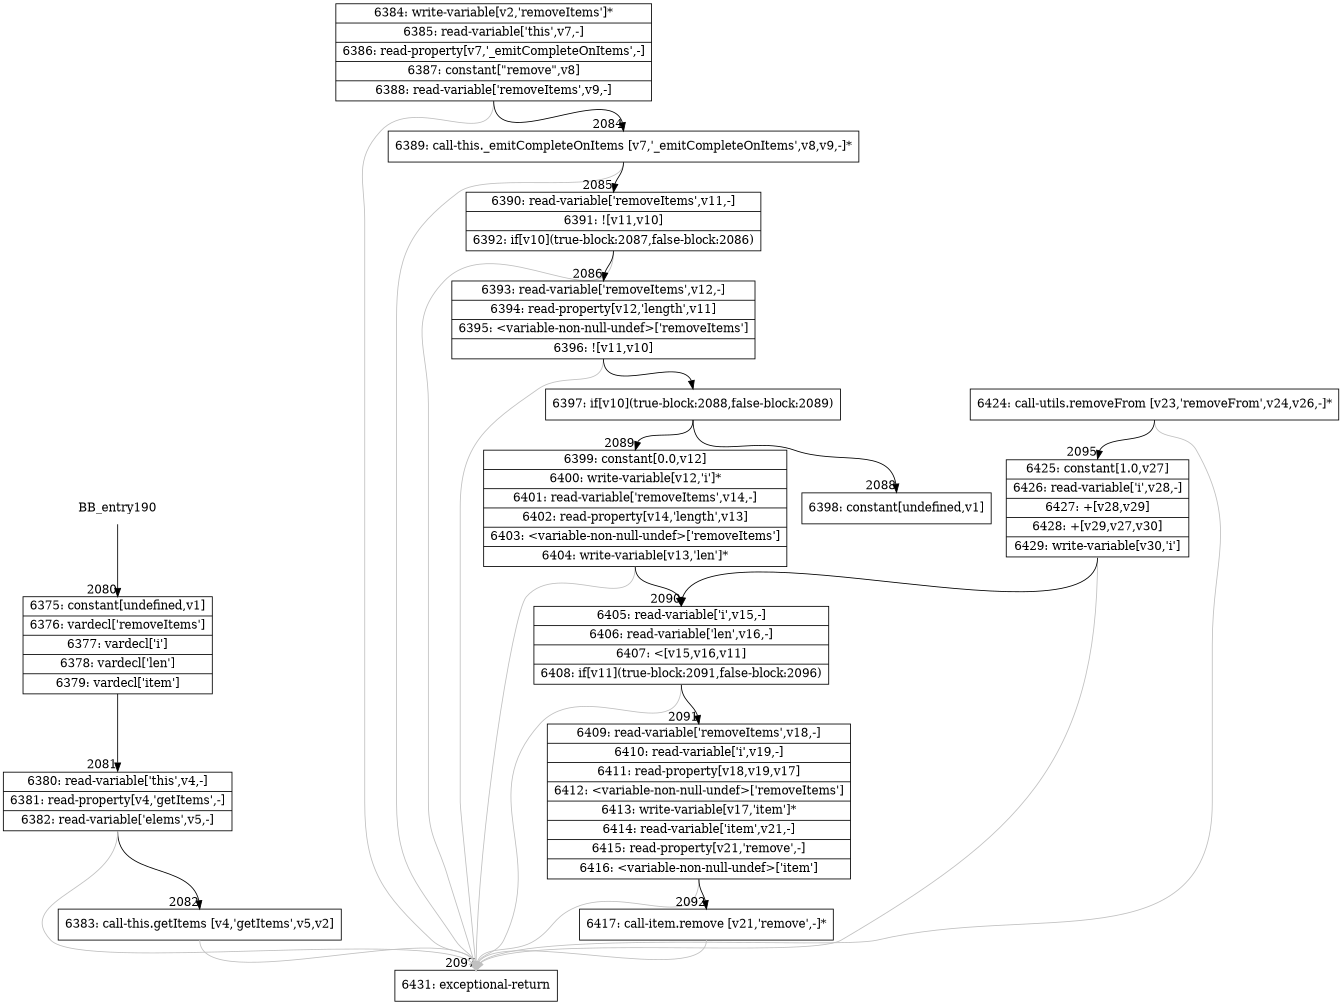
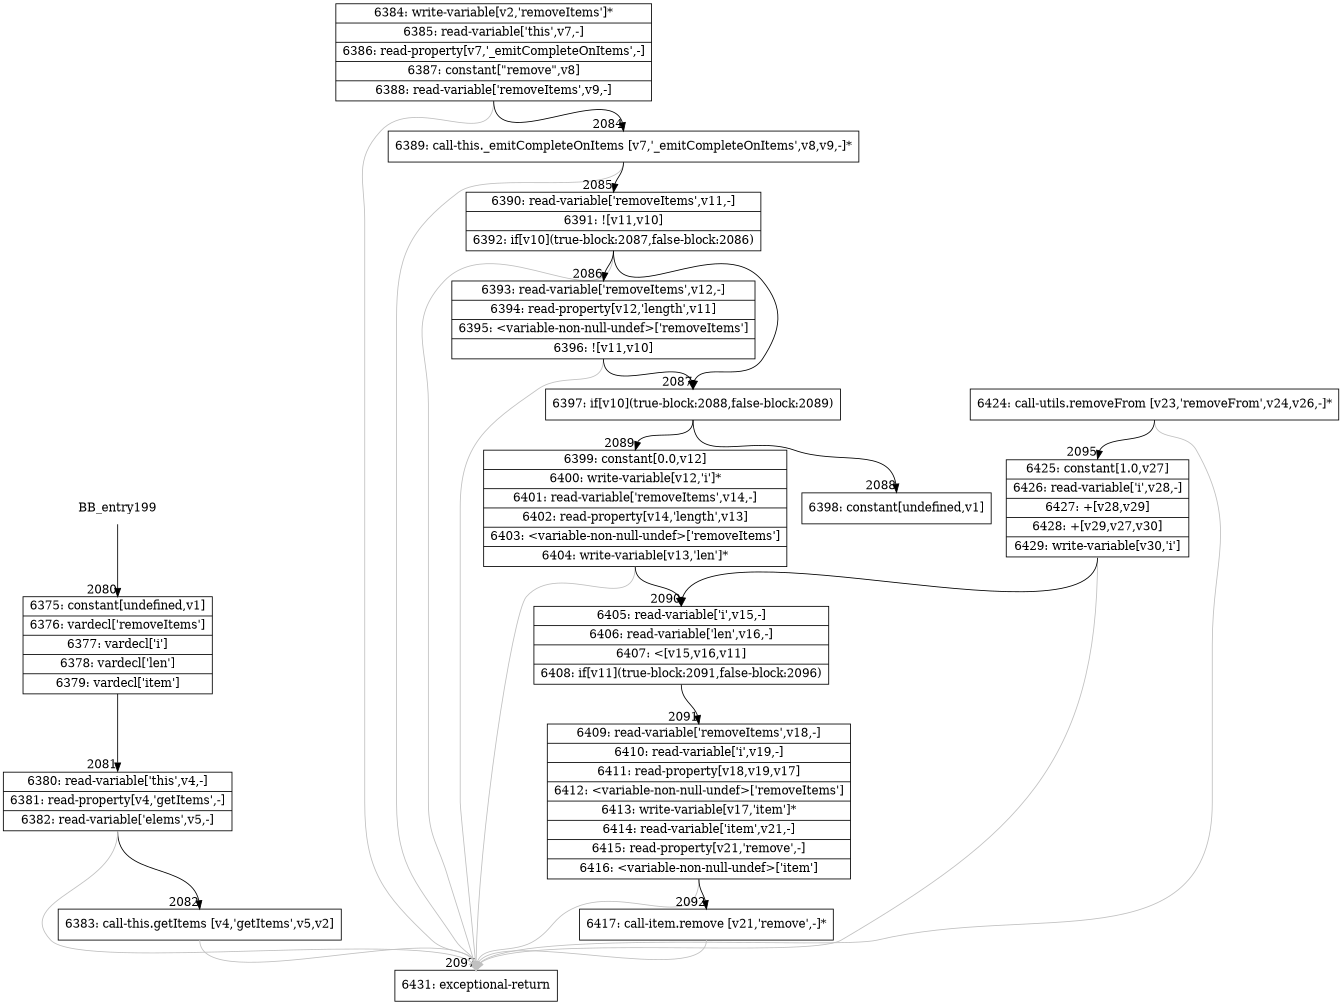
edge "6390: read-variable['removeItems',v11,-]" -> "6397: if[v10](true-block:2088,false-block:2089)": added
node "BB_entry190": label "BB_entry190" -> "BB_entry199"
edge "6405: read-variable['i',v15,-]" -> "6431: exceptional-return": removed
